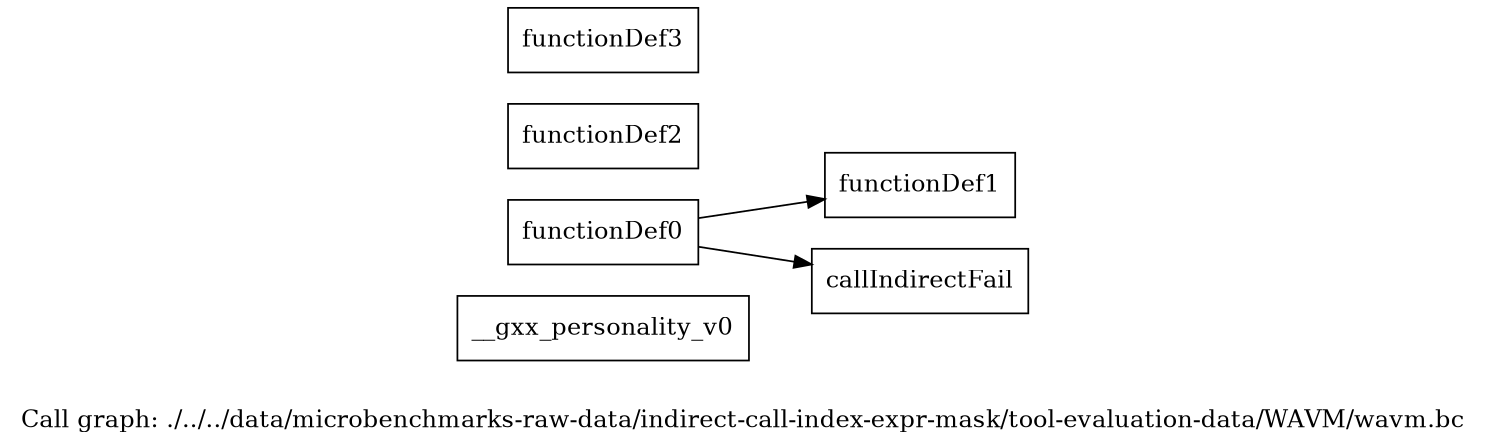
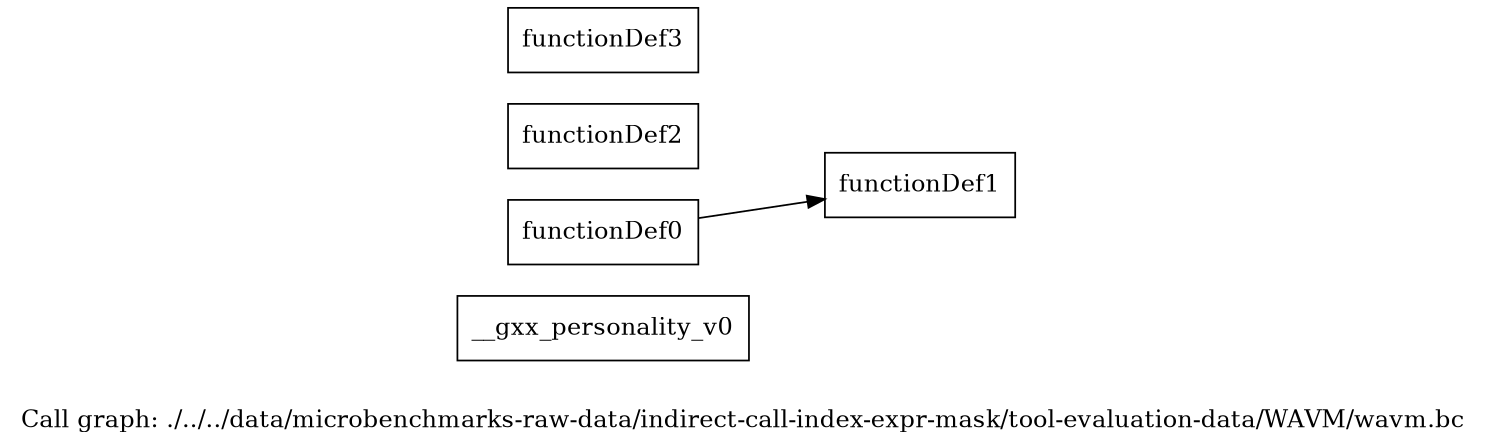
node "callIndirectFail": removed
